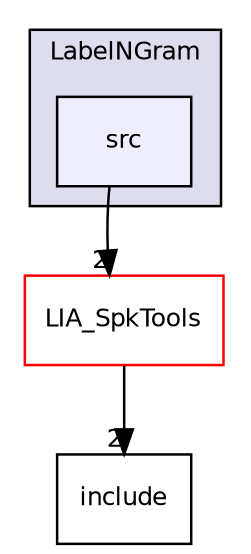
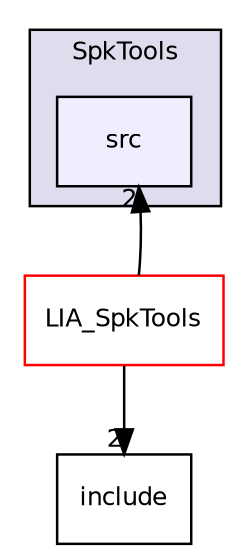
cluster "LabelNGram": label "LabelNGram" -> "SpkTools"
edge "src" -> "LIA_SpkTools": reversed
